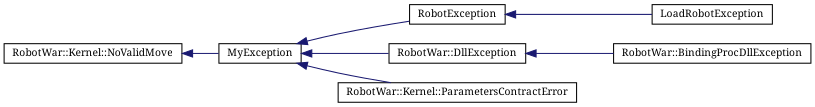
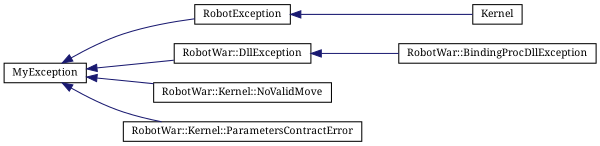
node "LoadRobotException": label "LoadRobotException" -> "Kernel"
edge "MyException" -> "RobotWar::Kernel::NoValidMove": reversed
